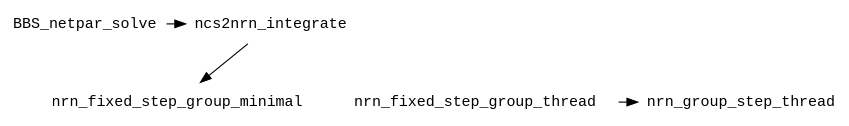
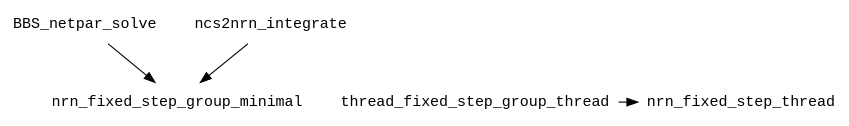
edge "BBS_netpar_solve" -> "ncs2nrn_integrate": now "BBS_netpar_solve" -> "nrn_fixed_step_group_minimal"
node "nrn_fixed_step_group_thread": label "nrn_fixed_step_group_thread" -> "thread_fixed_step_group_thread"
node "nrn_group_step_thread": label "nrn_group_step_thread" -> "nrn_fixed_step_thread"
